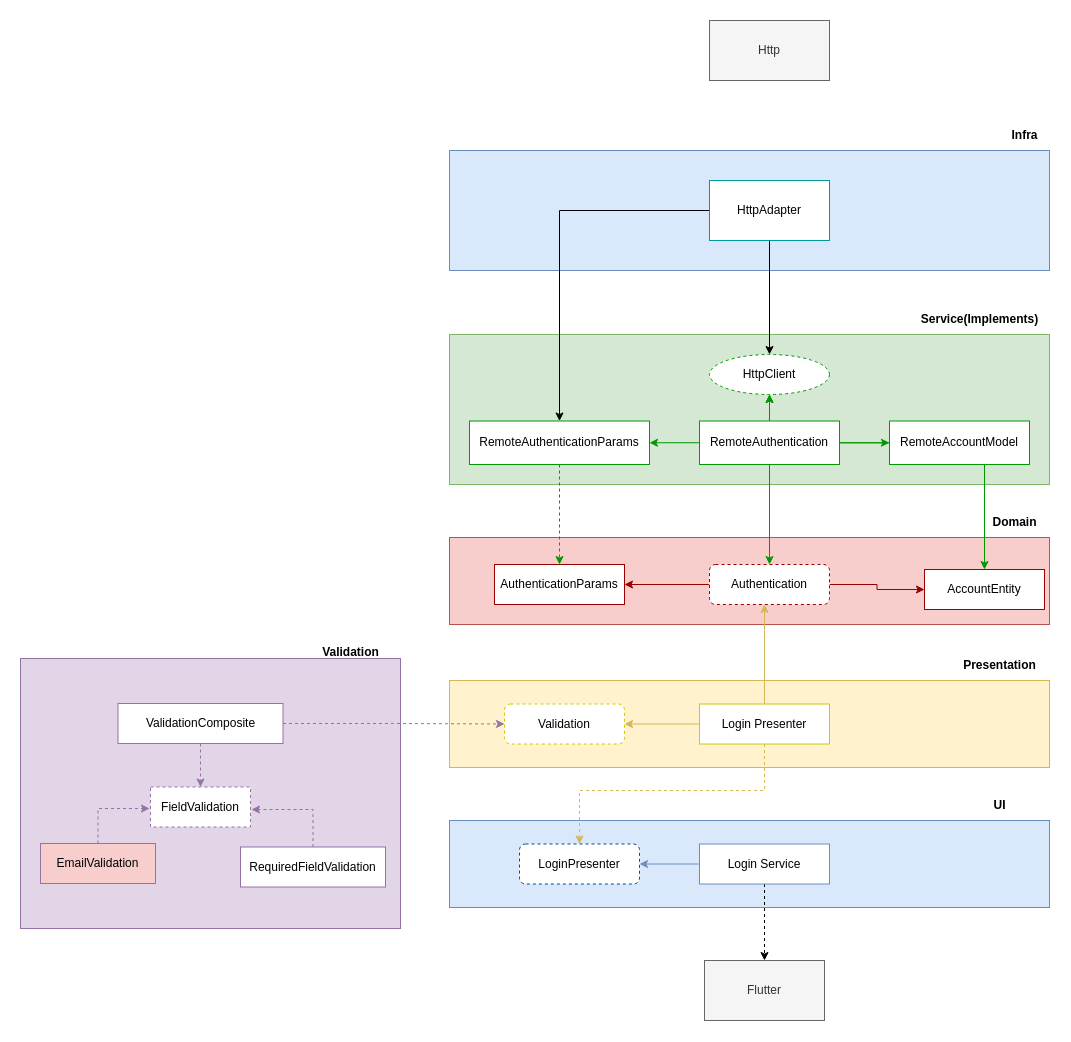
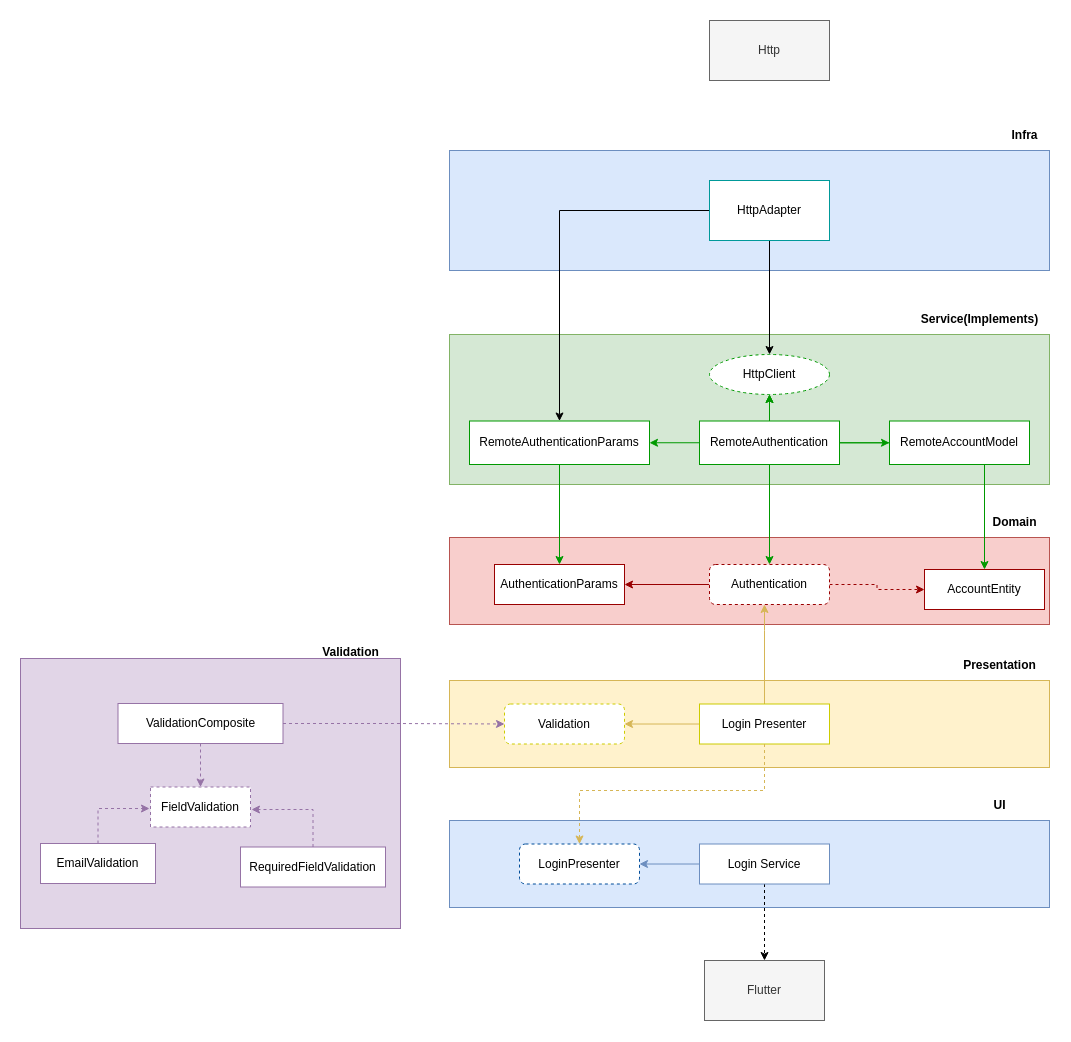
edge "RemoteAuthenticationParams" -> "AuthenticationParams": style dashed -> solid
edge "Authentication" -> "AccountEntity": style solid -> dashed
node "EmailValidation": fillcolor #f8cecc -> #ffffff
